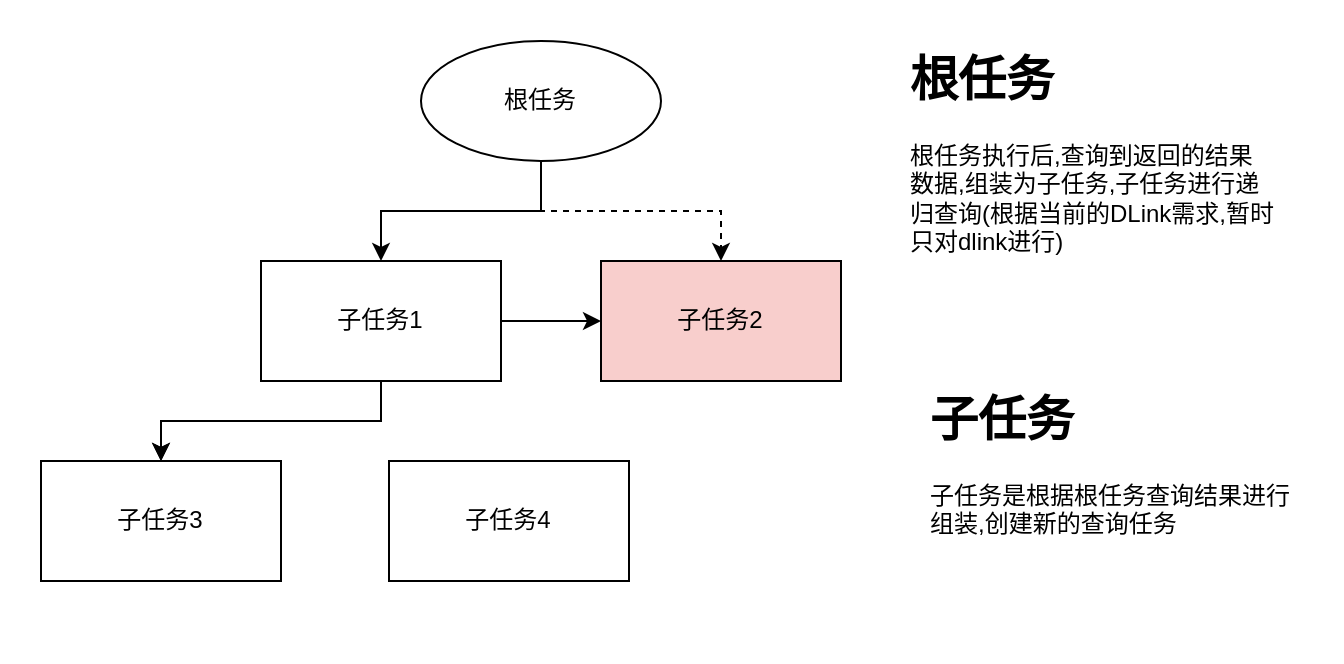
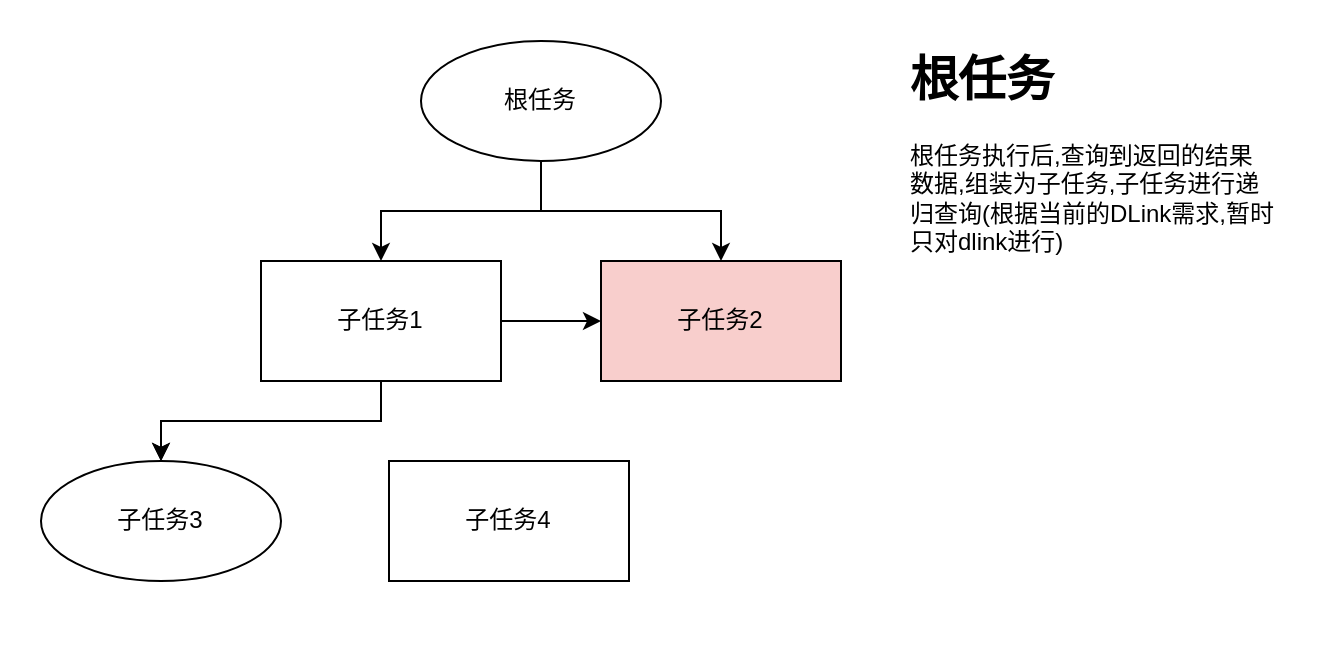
edge "根任务" -> "子任务2": style dashed -> solid
node "子任务子任务是根据根任务查询结果进行组装,创建新的查询任务": removed
node "子任务3": shape rectangle -> ellipse
